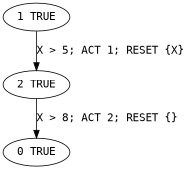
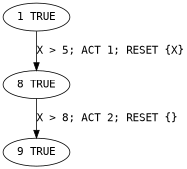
node "2 TRUE": label "2 TRUE" -> "8 TRUE"
node "0 TRUE": label "0 TRUE" -> "9 TRUE"
